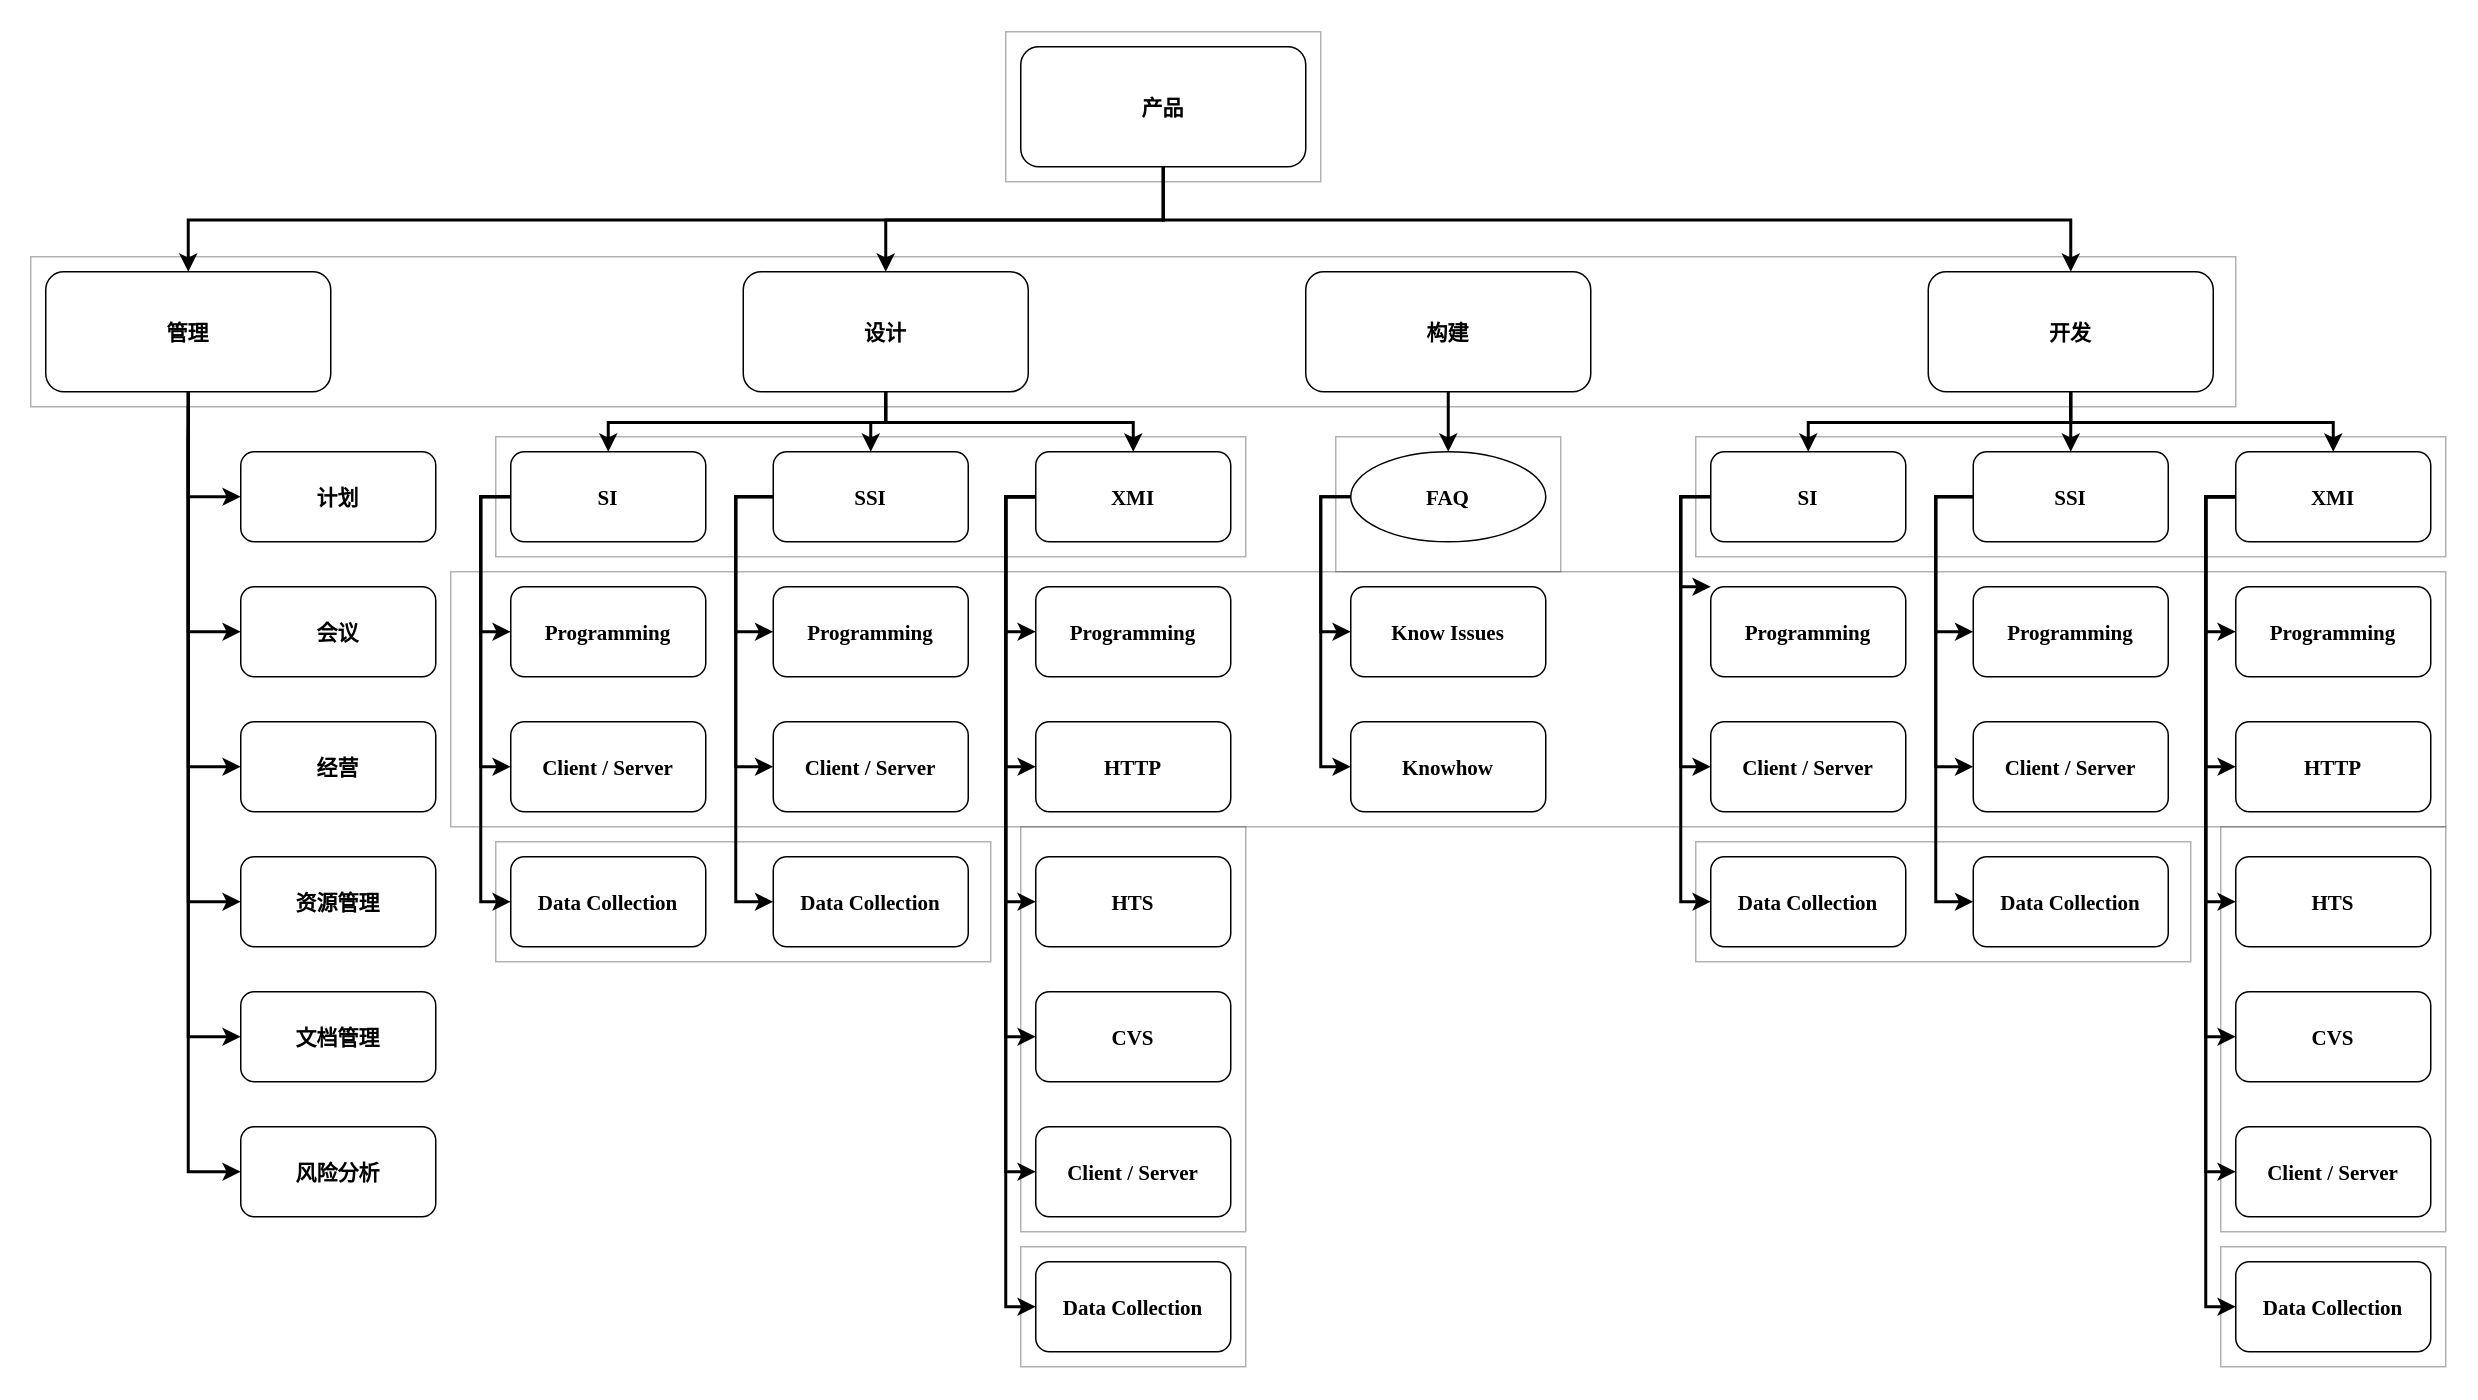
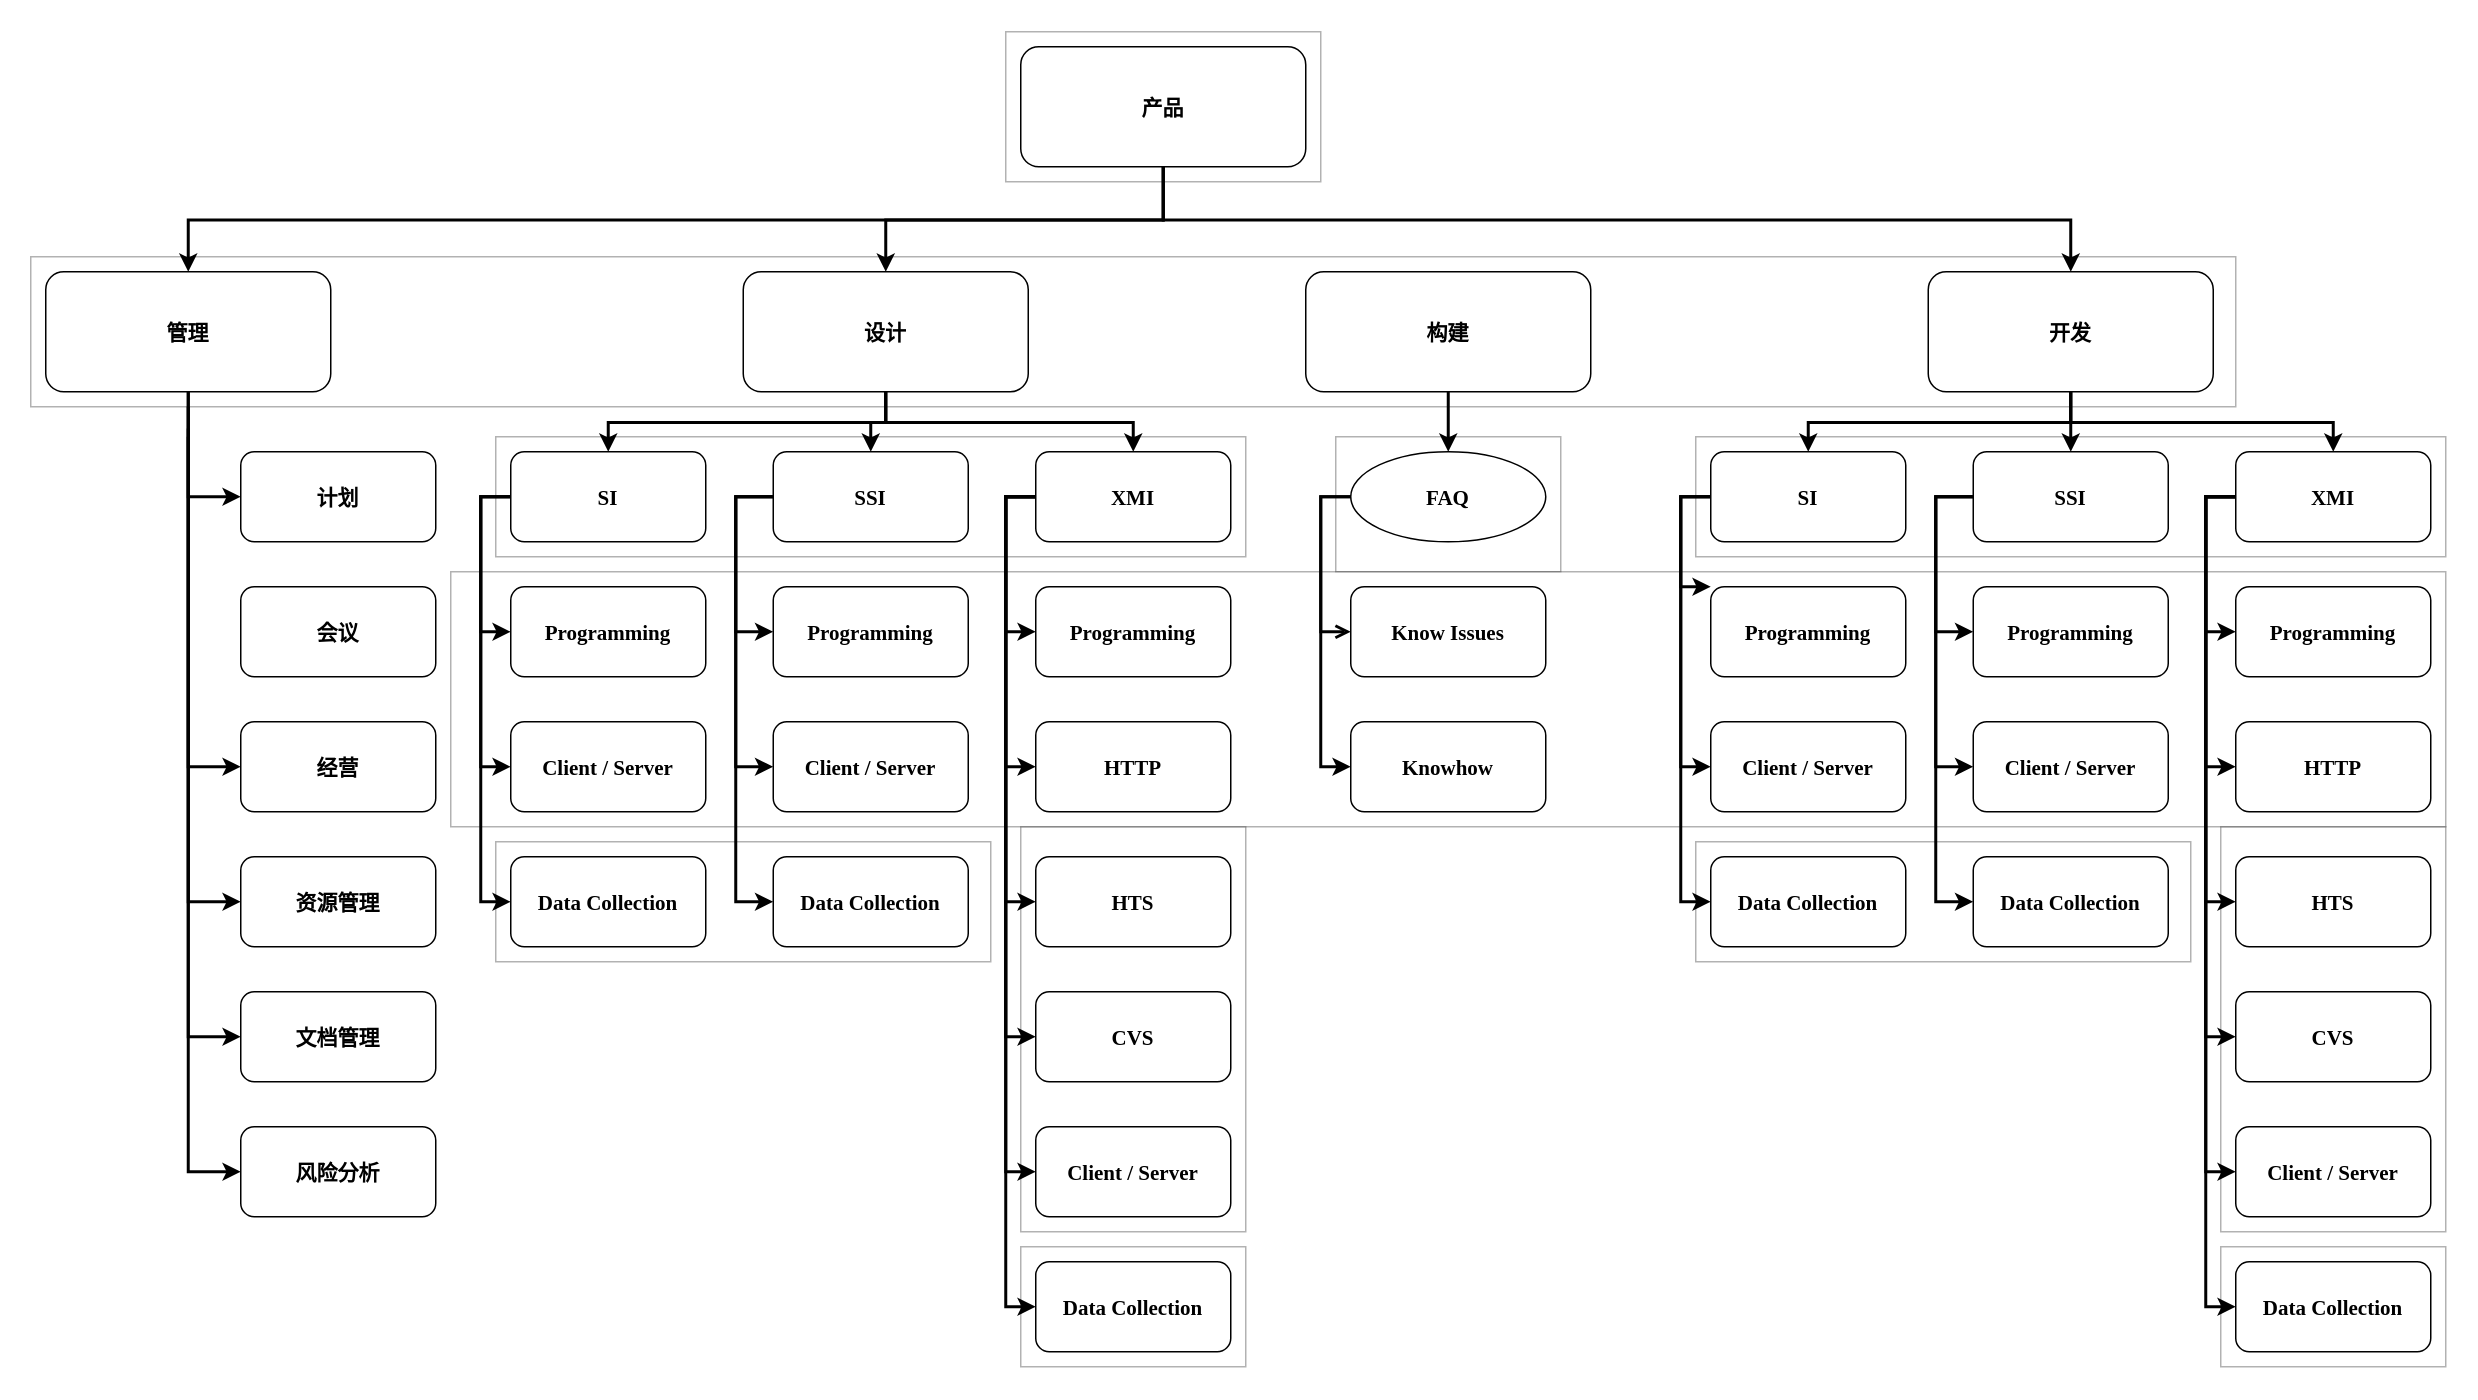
edge "管理" -> "会议": removed
edge "FAQ" -> "Know Issues": arrowhead classic -> open
